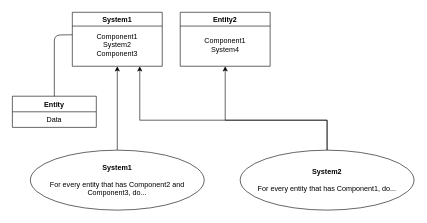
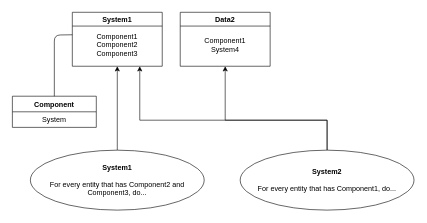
node "Entity2": label "Entity2" -> "Data2"
node "Component1 System2 Component3": label "Component1 System2 Component3" -> "Component1 Component2 Component3"
node "Entity": label "Entity" -> "Component"
node "Data": label "Data" -> "System"
